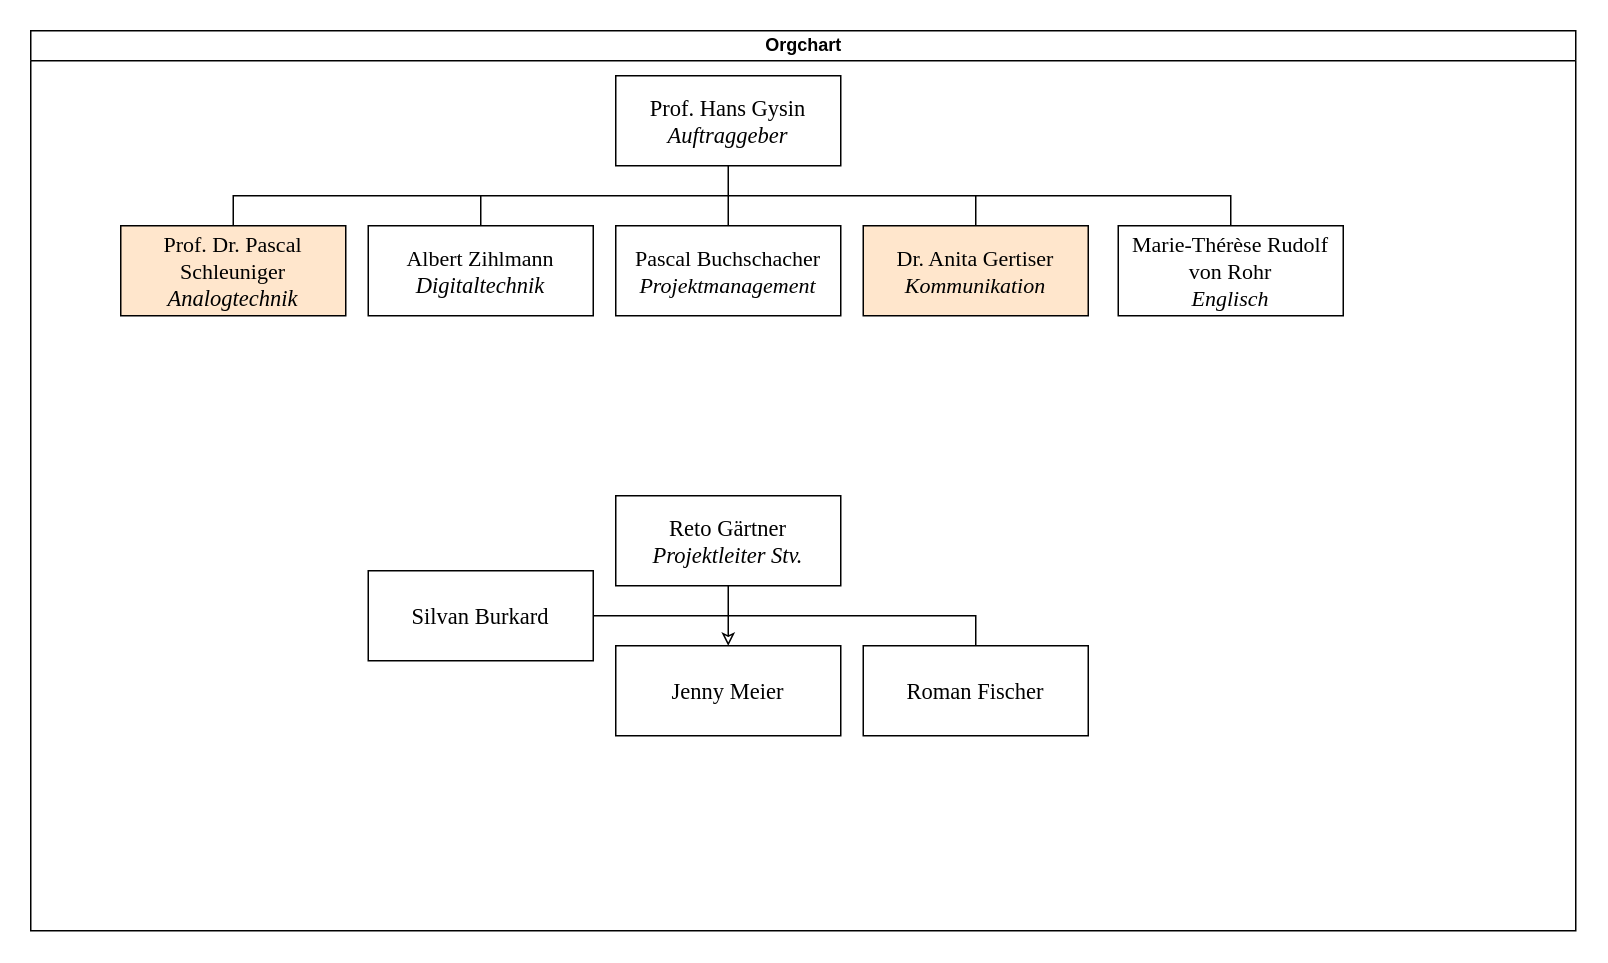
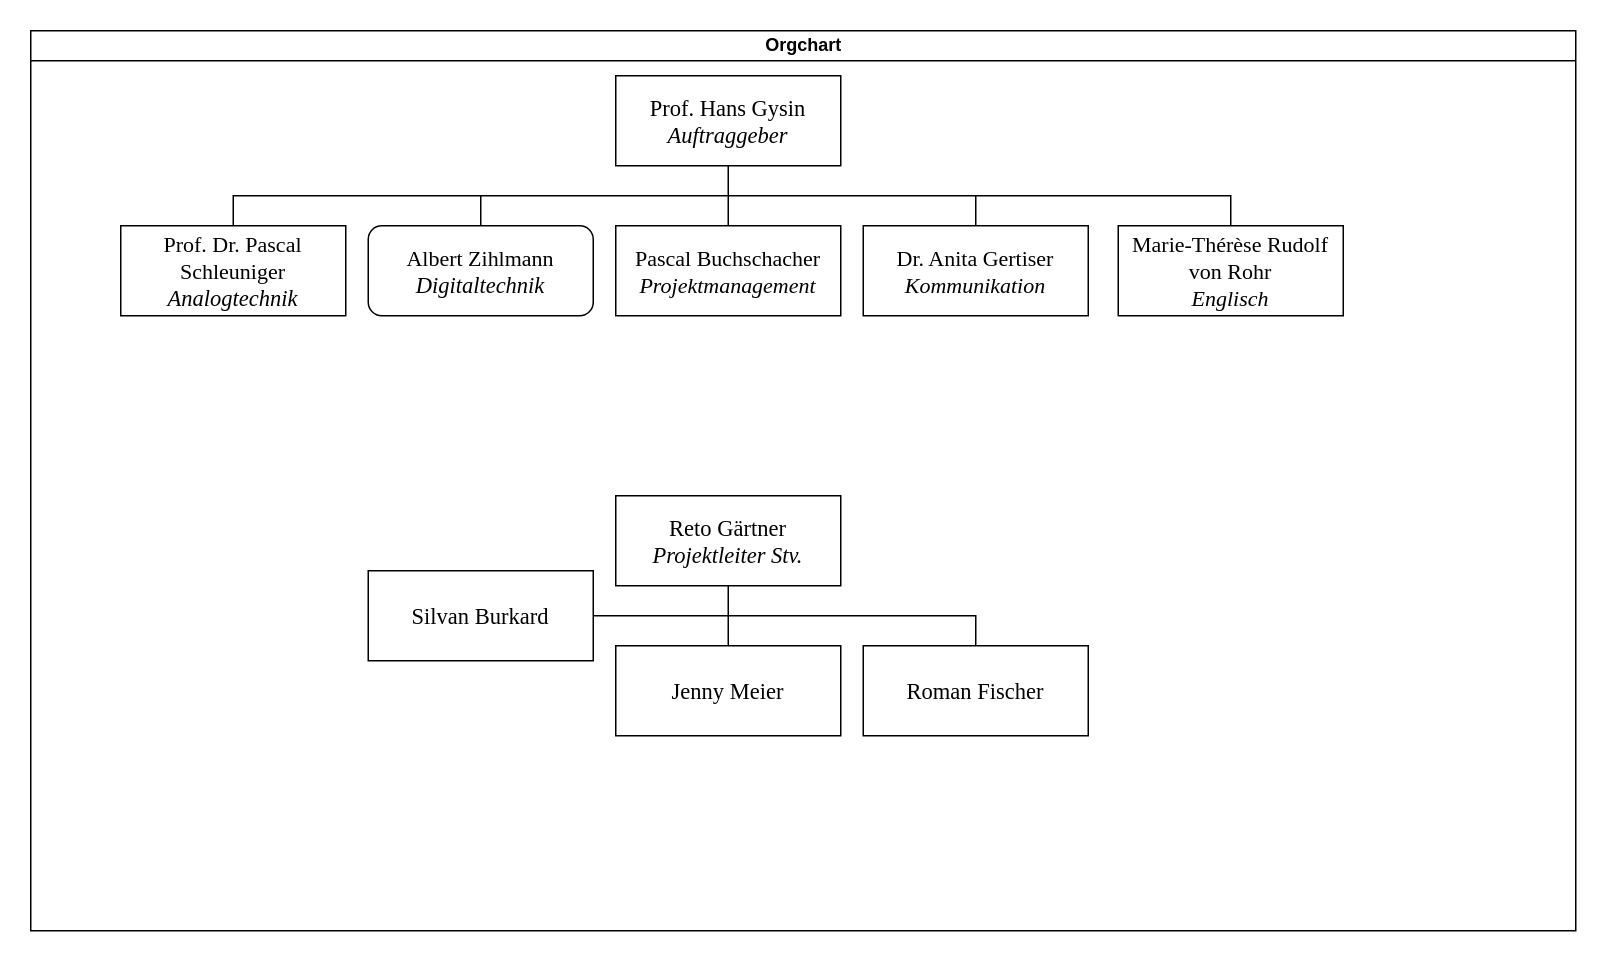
node "Prof. Dr. Pascal SchleunigerAnalogtechnik": fillcolor #ffe6cc -> #ffffff
node "Albert ZihlmannDigitaltechnik": shape rectangle -> rounded rectangle
node "Dr. Anita GertiserKommunikation": fillcolor #ffe6cc -> #ffffff
edge "Reto GärtnerProjektleiter Stv." -> "Jenny Meier": arrowhead classic -> none
